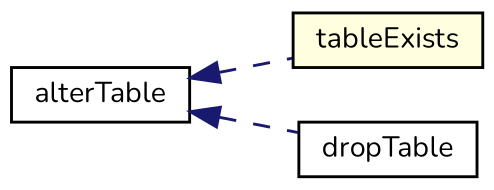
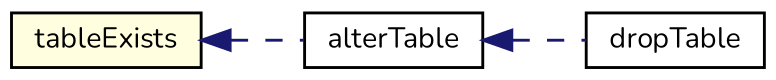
edge "tableExists" -> "alterTable": reversed
